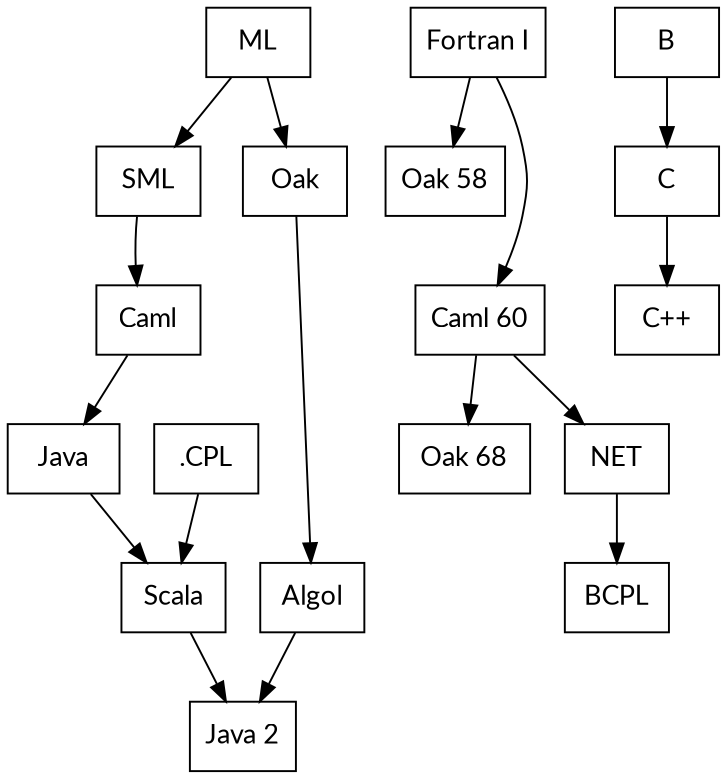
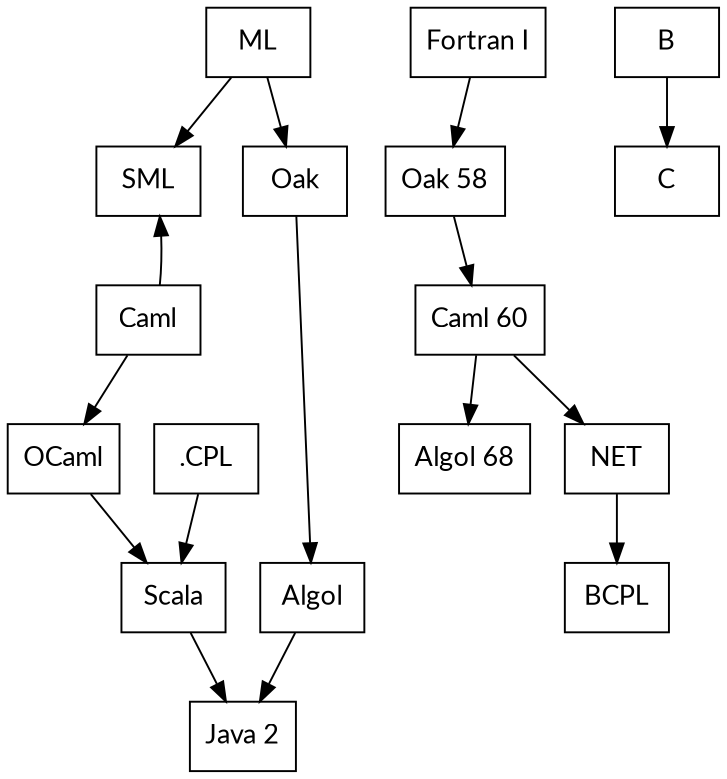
edge "Fortran I" -> "Caml 60": now "Oak 58" -> "Caml 60"
edge "SML" -> "Caml": reversed
node "C++": removed
node "Java": label "Java" -> "OCaml"
node "Oak 68": label "Oak 68" -> "Algol 68"
